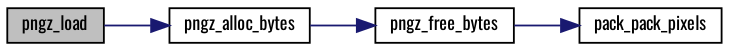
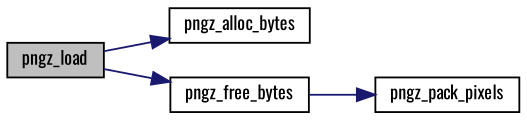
edge "pngz_alloc_bytes" -> "pngz_free_bytes": now "pngz_load" -> "pngz_free_bytes"
node "pack_pack_pixels": label "pack_pack_pixels" -> "pngz_pack_pixels"
